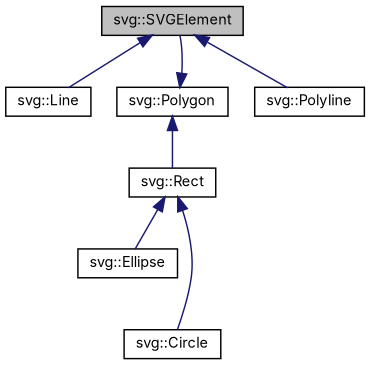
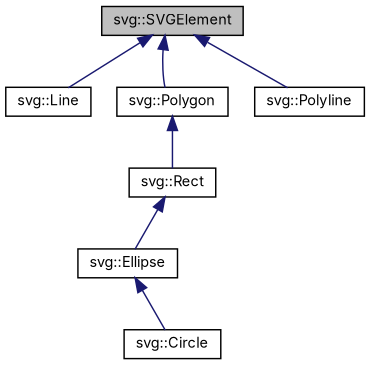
edge "svg::SVGElement" -> "svg::Polygon": reversed
edge "svg::Circle" -> "svg::Rect": now "svg::Circle" -> "svg::Ellipse"
